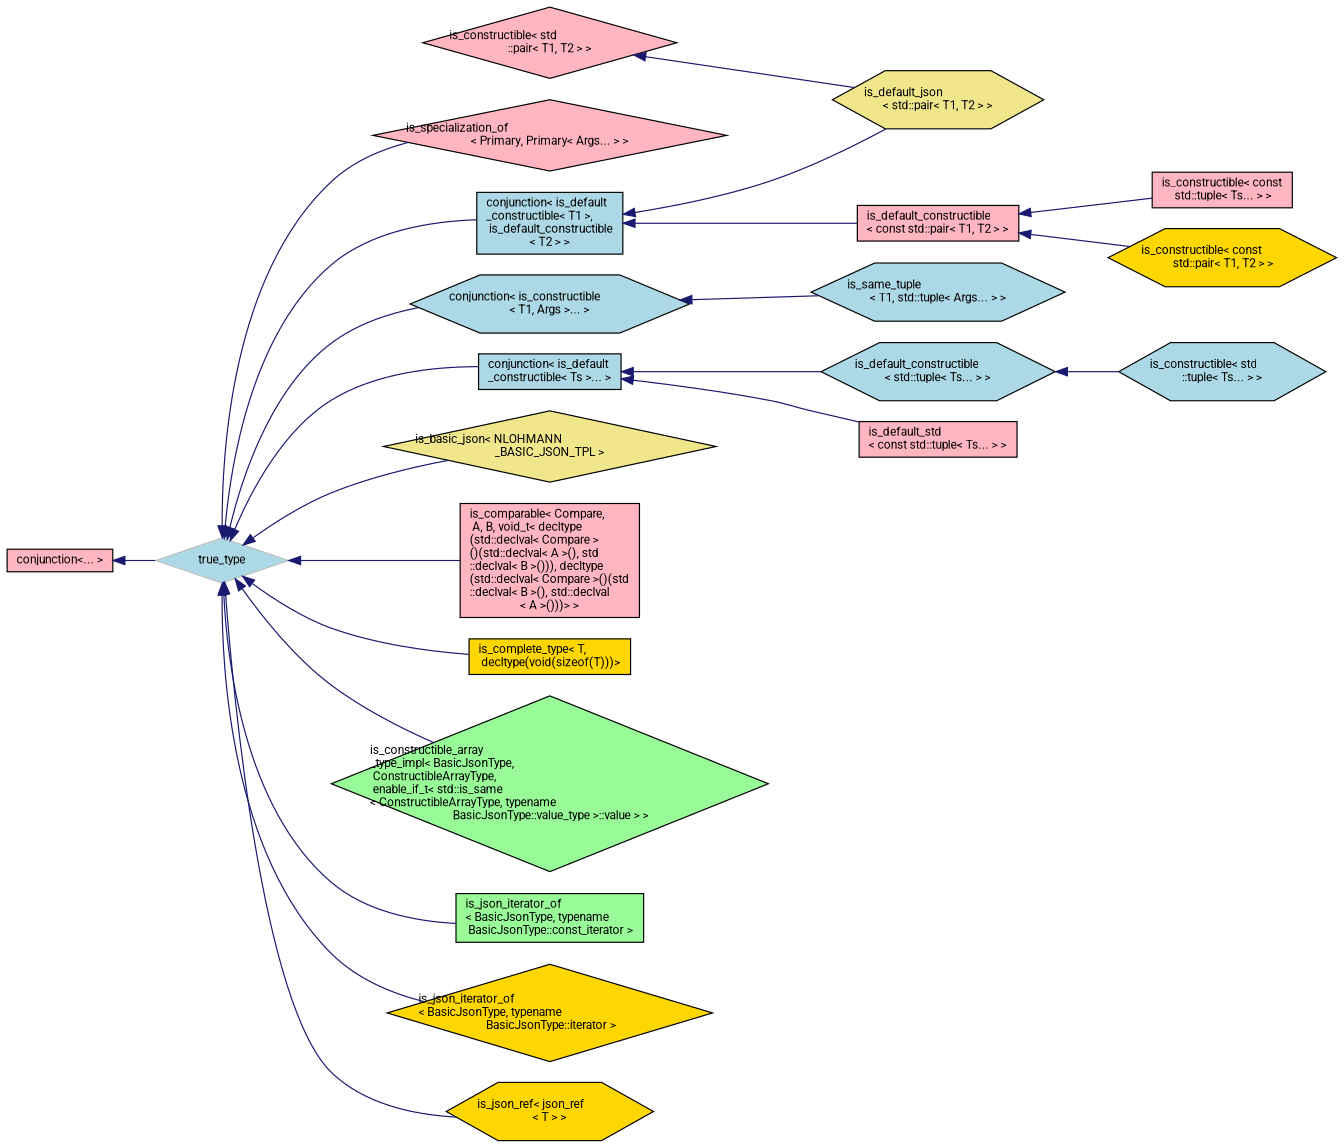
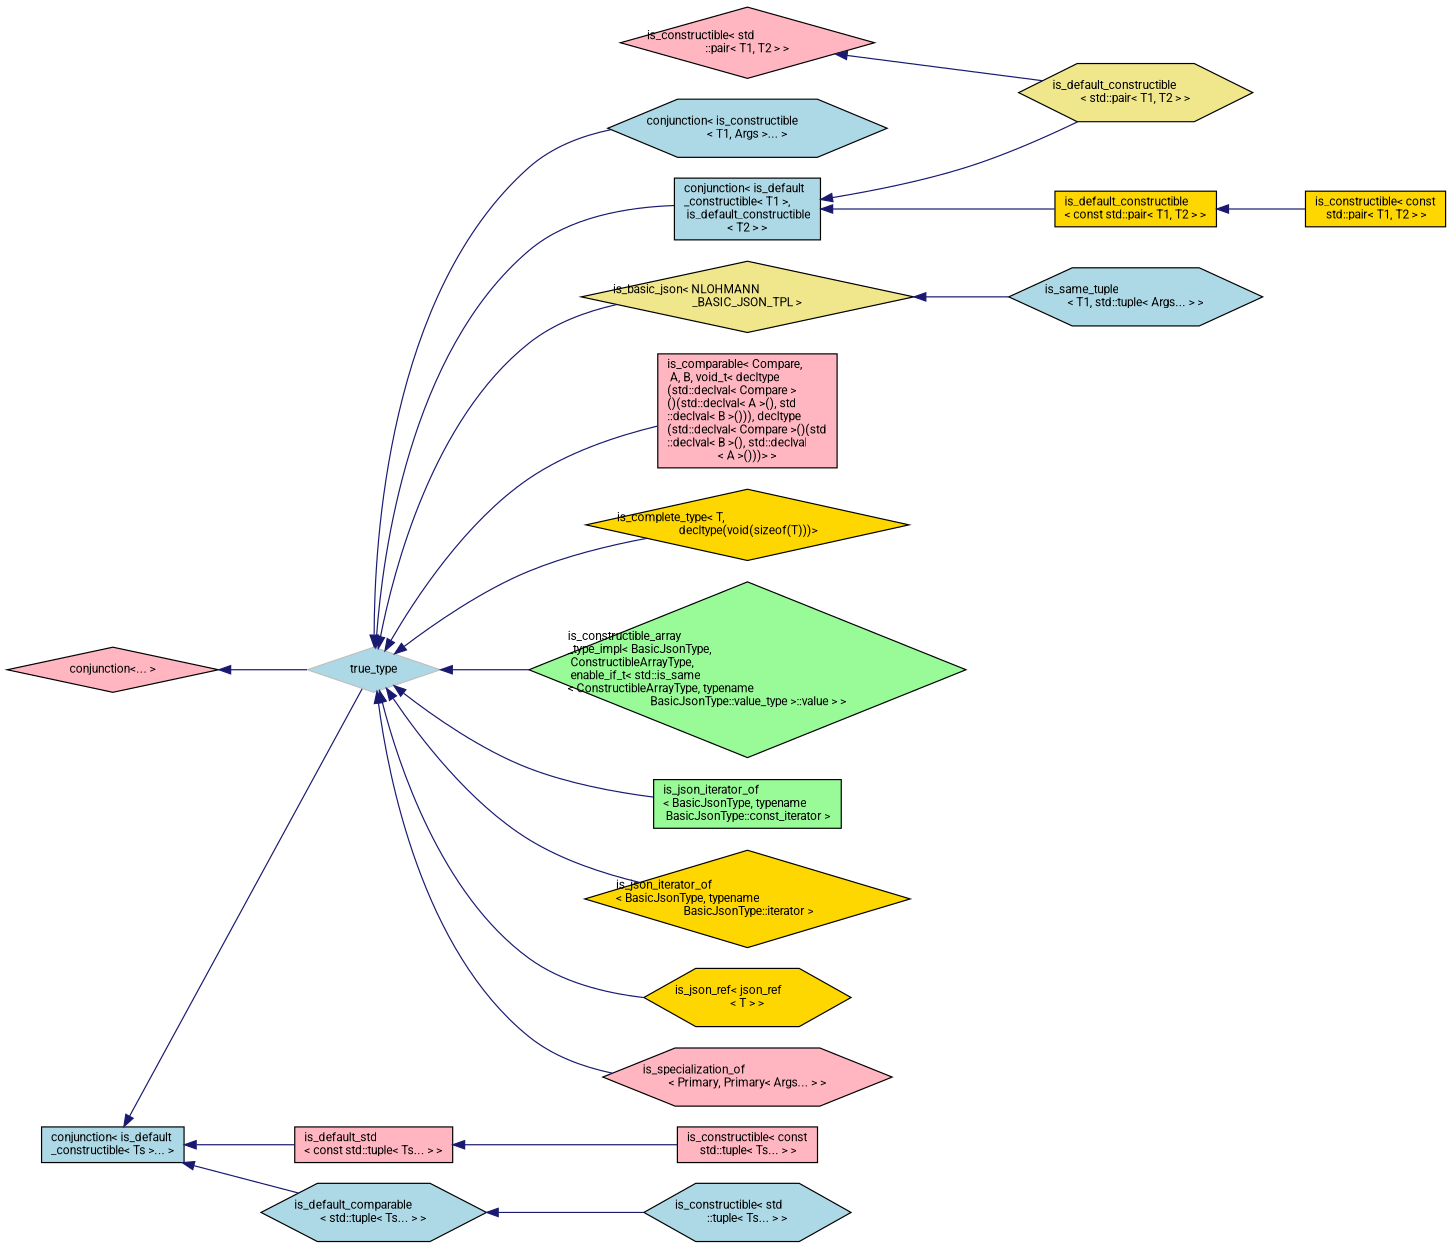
node "is_default_json < std::pair< T1, T2 > >": label "is_default_json < std::pair< T1, T2 > >" -> "is_default_constructible < std::pair< T1, T2 > >"
node "is_specialization_of < Primary, Primary< Args... > >": shape diamond -> hexagon
edge "is_constructible< const std::tuple< Ts... > >" -> "is_default_constructible < const std::pair< T1, T2 > >": now "is_constructible< const std::tuple< Ts... > >" -> "is_default_std < const std::tuple< Ts... > >"
node "is_default_constructible < const std::pair< T1, T2 > >": fillcolor lightpink -> gold
node "is_constructible< const std::pair< T1, T2 > >": shape hexagon -> box
edge "is_same_tuple < T1, std::tuple< Args... > >" -> "conjunction< is_constructible < T1, Args >... >": now "is_same_tuple < T1, std::tuple< Args... > >" -> "is_basic_json< NLOHMANN _BASIC_JSON_TPL >"
node "is_default_constructible < std::tuple< Ts... > >": label "is_default_constructible < std::tuple< Ts... > >" -> "is_default_comparable < std::tuple< Ts... > >"
edge "conjunction< is_default _constructible< Ts >... >" -> "true_type": reversed
node "conjunction<... >": shape box -> diamond
node "is_complete_type< T, decltype(void(sizeof(T)))>": shape box -> diamond
